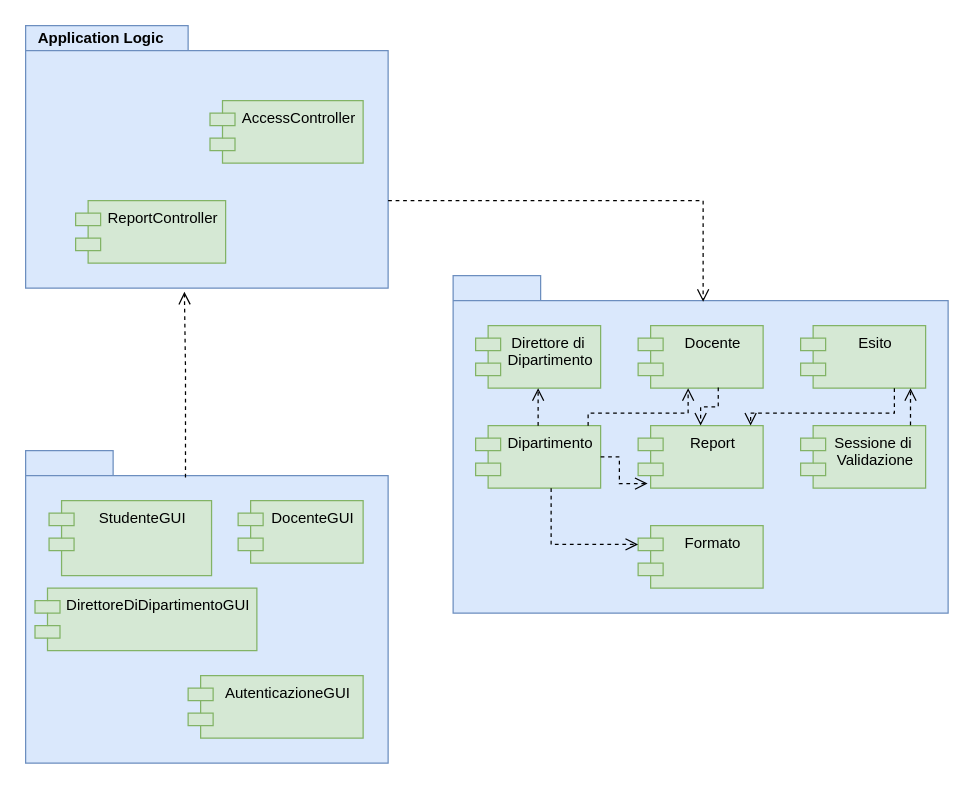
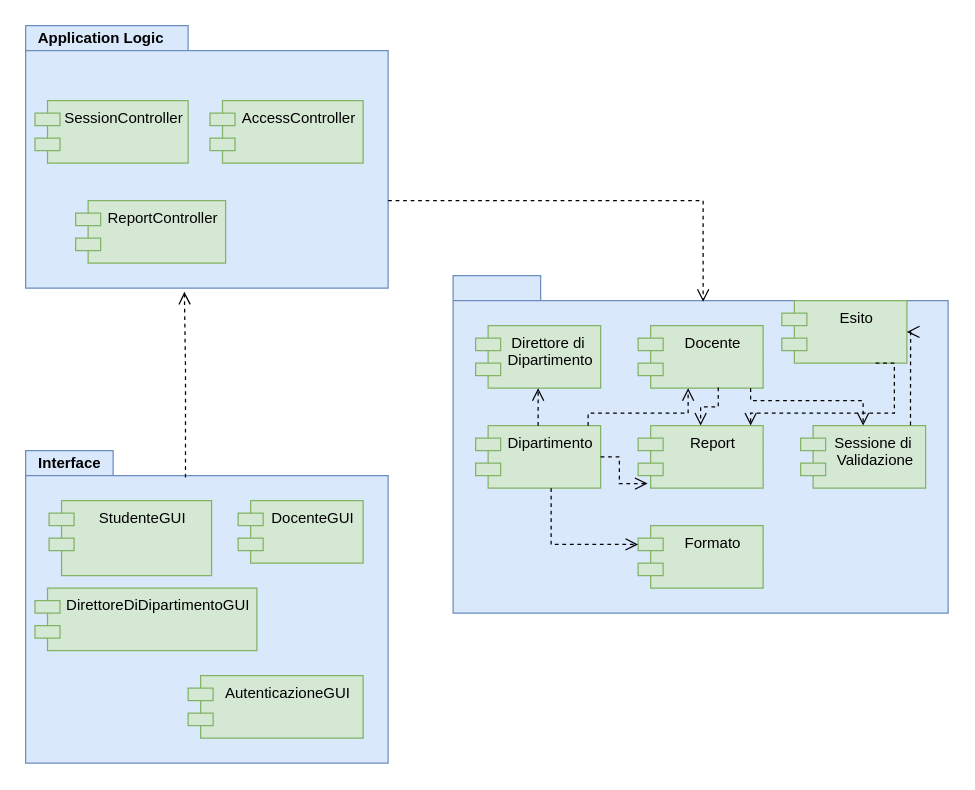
node "SessionController": added
node "Esito": moved (863, 357) -> (844, 332)
edge "Docente" -> "Sessione di Validazione": added
node "Interface": added
